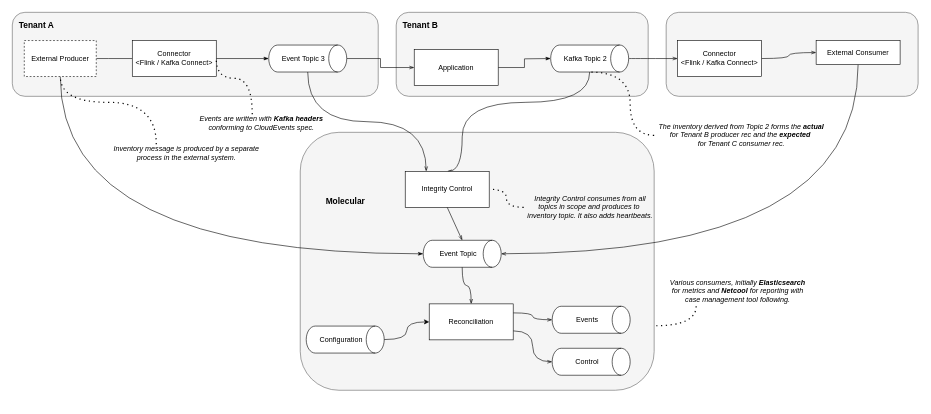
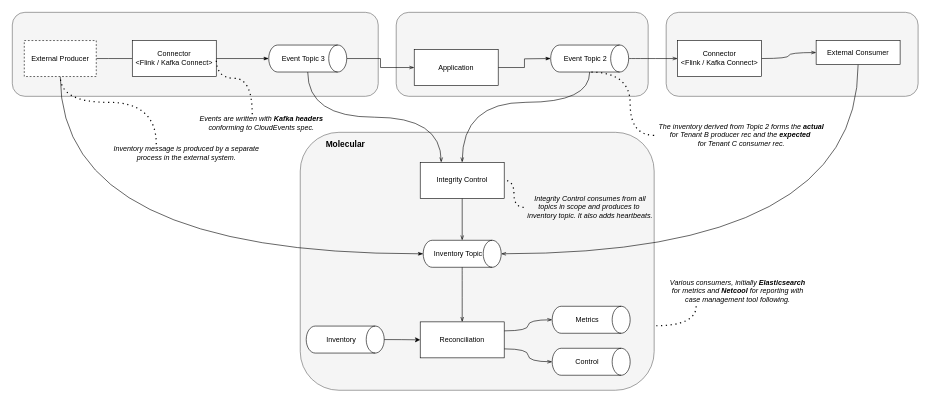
node "Tenant A": removed
node "Tenant B": removed
node "Kafka Topic 2": label "Kafka Topic 2" -> "Event Topic 2"
node "Integrity Control": moved (447, 189) -> (462, 180)
node "Molecular": moved (345, 201) -> (345, 144)
node "Event Topic": label "Event Topic" -> "Inventory Topic"
node "Events": label "Events" -> "Metrics"
node "Reconciliation": moved (471, 322) -> (462, 340)
node "Configuration": label "Configuration" -> "Inventory"
